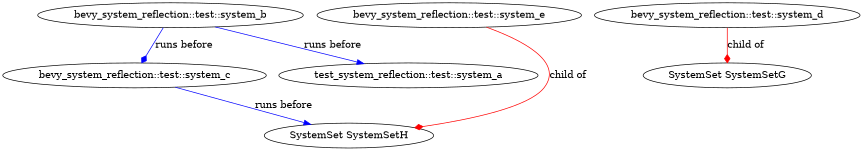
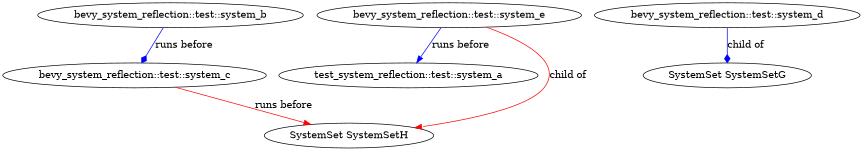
edge "bevy_system_reflection::test::system_d" -> "SystemSet SystemSetG": color red -> blue
edge "bevy_system_reflection::test::system_b" -> "test_system_reflection::test::system_a": now "bevy_system_reflection::test::system_e" -> "test_system_reflection::test::system_a"
edge "bevy_system_reflection::test::system_e" -> "SystemSet SystemSetH": arrowhead diamond -> normal
edge "bevy_system_reflection::test::system_c" -> "SystemSet SystemSetH": color blue -> red
